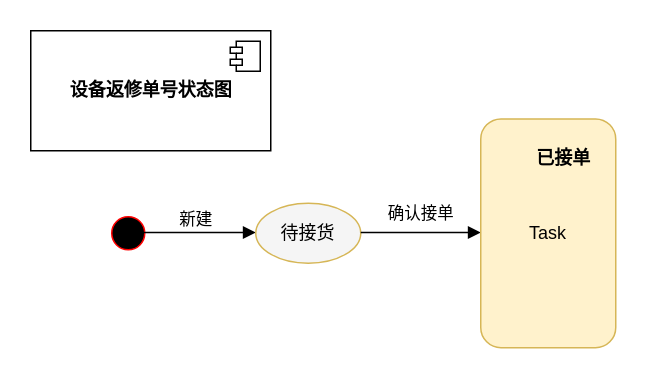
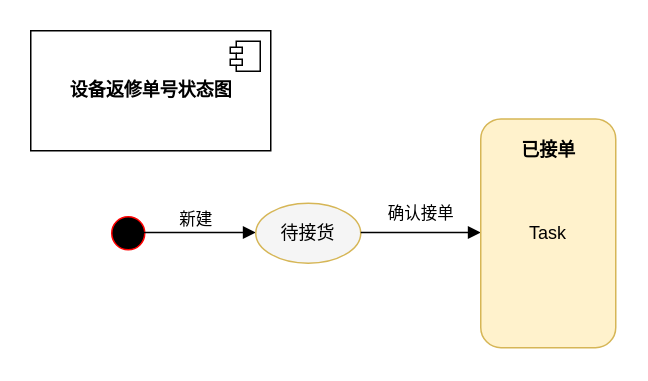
node "已接单": moved (563, 158) -> (548, 151)
